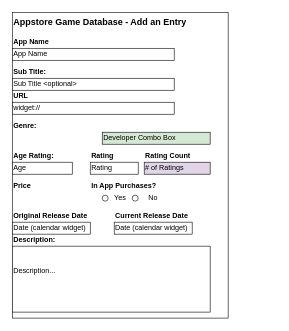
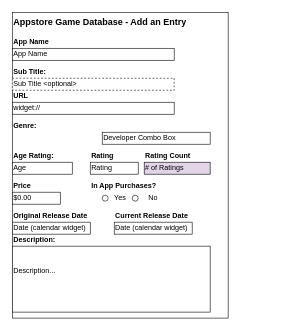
node "Sub Title <optional>": style solid -> dashed
node "Developer Combo Box": fillcolor #d5e8d4 -> #ffffff
node "$0.00": added
